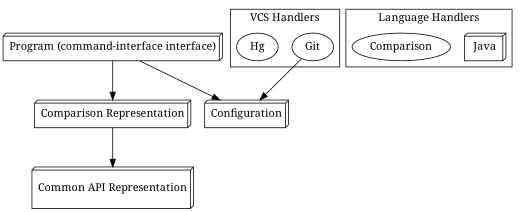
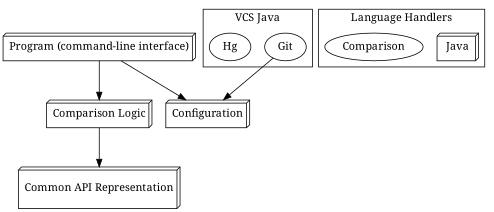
cluster "VCS Handlers": label "VCS Handlers" -> "VCS Java"
node "Program (command-interface interface)": label "Program (command-interface interface)" -> "Program (command-line interface)"
node "Comparison Representation": label "Comparison Representation" -> "Comparison Logic"
